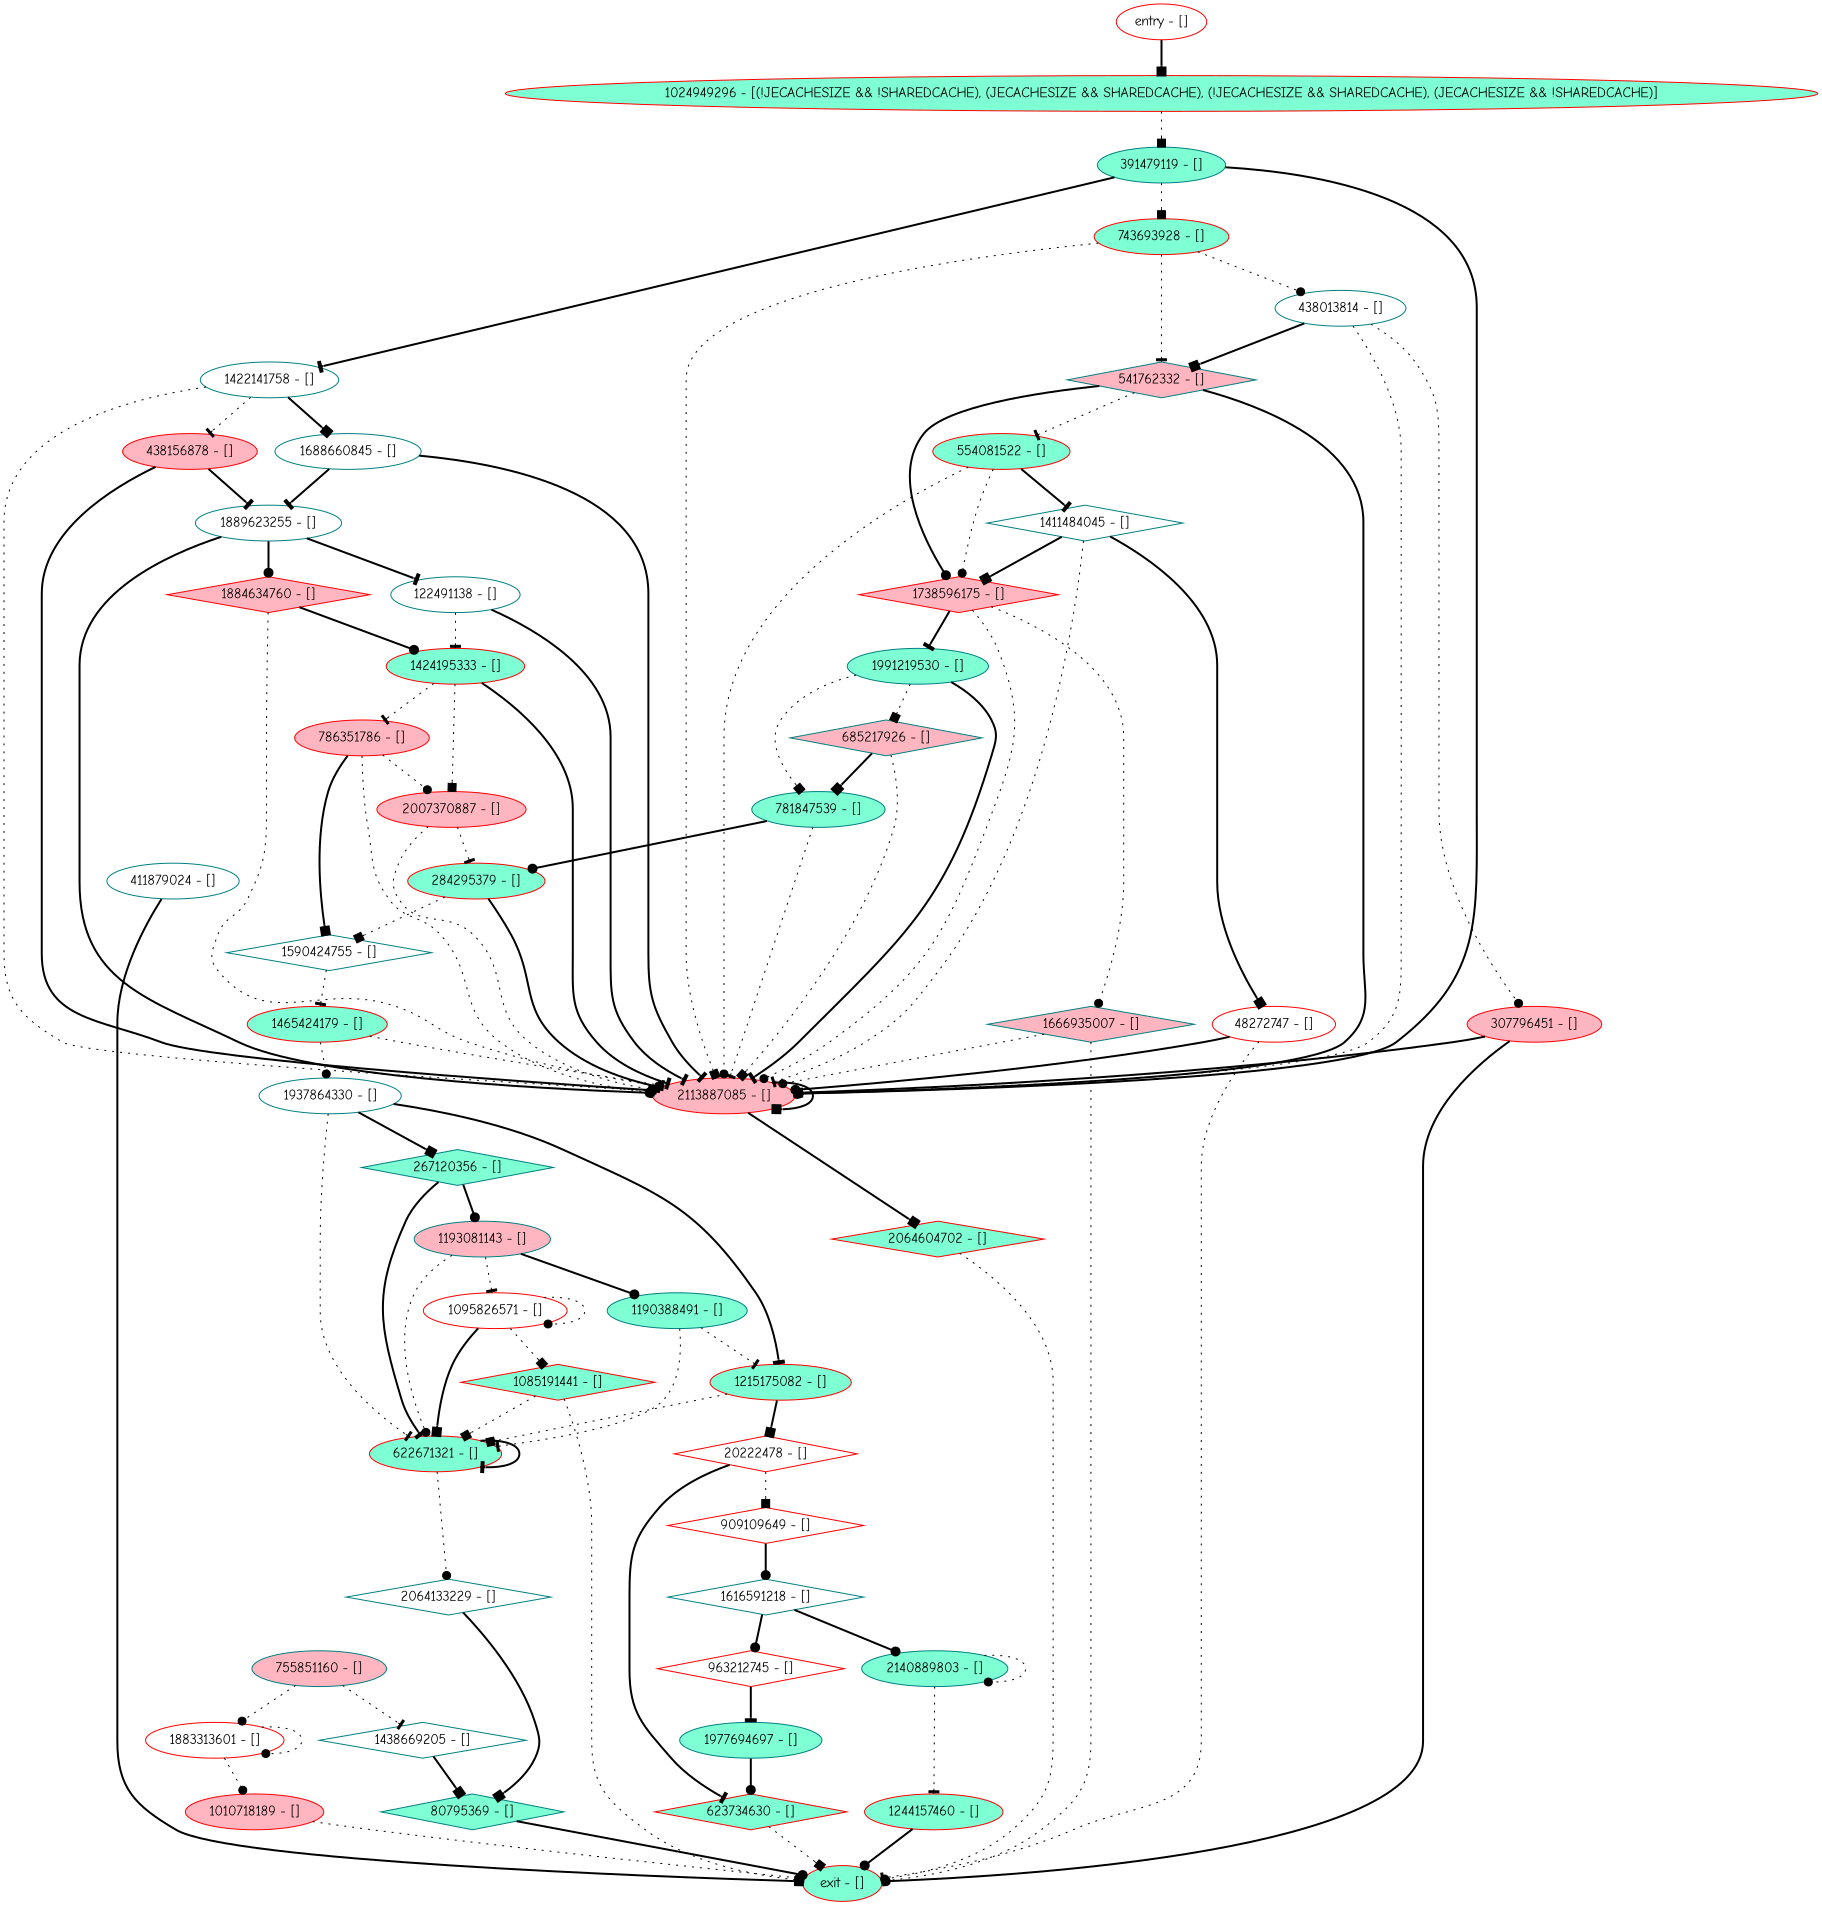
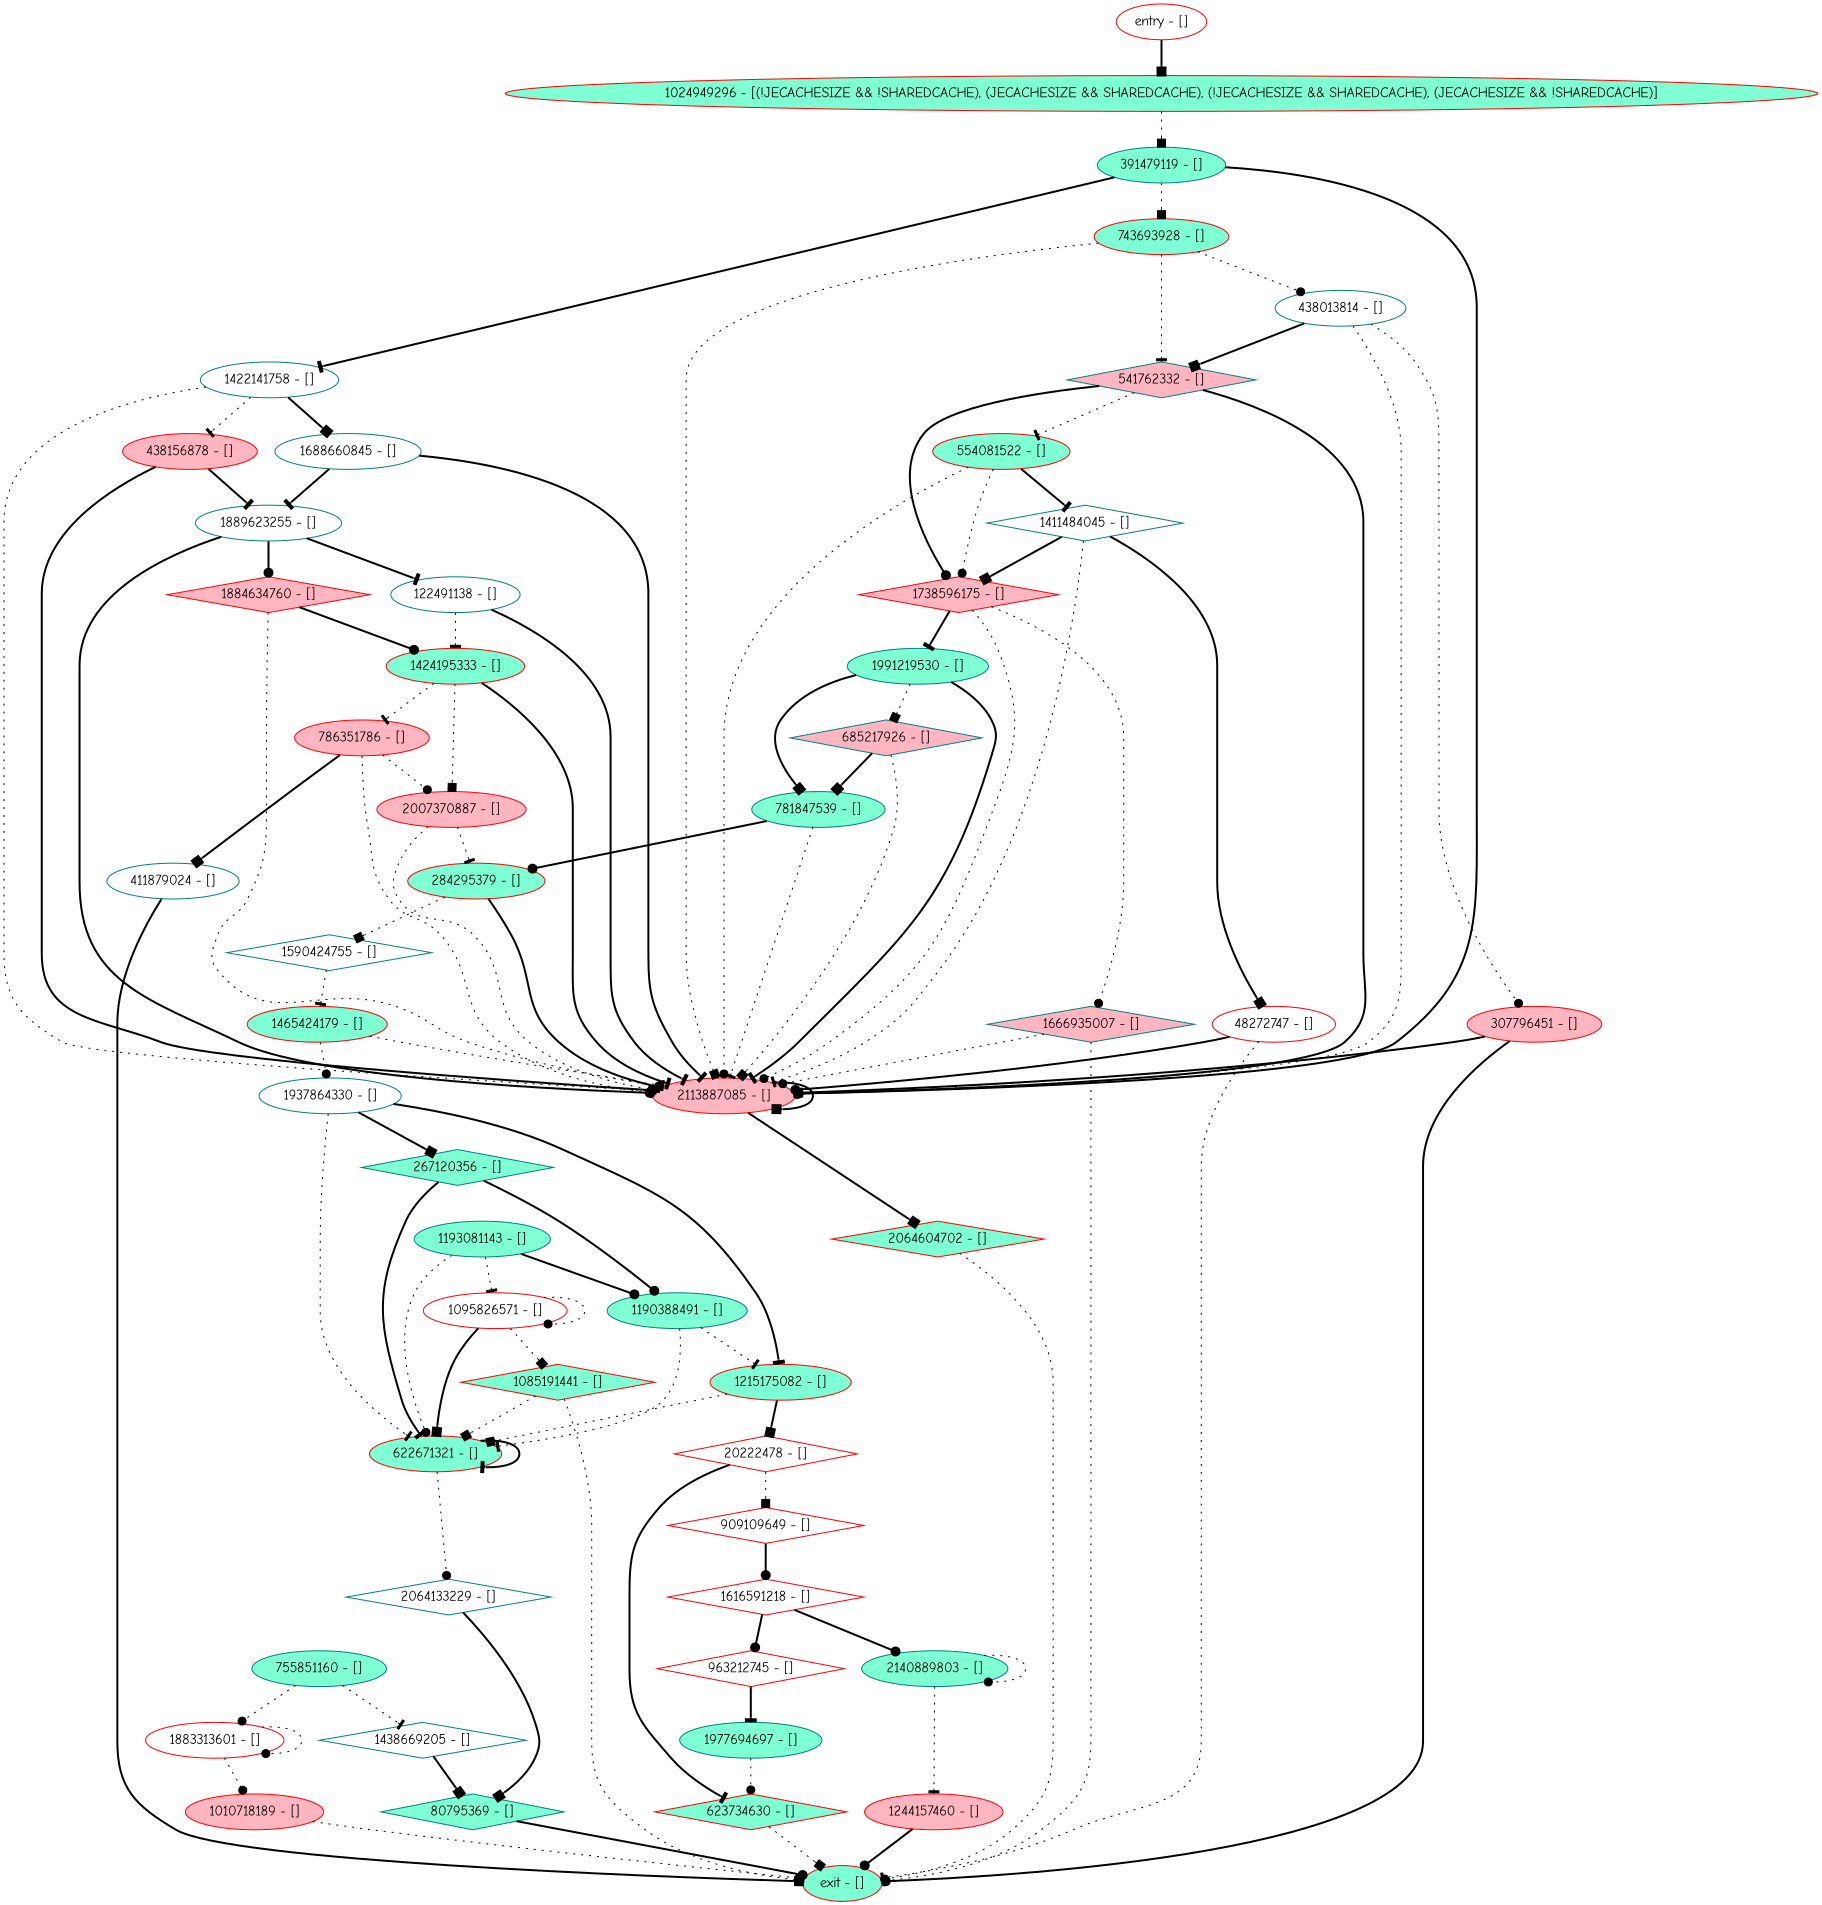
edge "1991219530 - []" -> "781847539 - []": style dotted -> bold
edge "786351786 - []" -> "1590424755 - []": now "786351786 - []" -> "411879024 - []"
edge "267120356 - []" -> "1193081143 - []": now "267120356 - []" -> "1190388491 - []"
node "1193081143 - []": fillcolor lightpink -> aquamarine
node "1616591218 - []": color teal -> red
node "755851160 - []": fillcolor lightpink -> aquamarine
edge "1977694697 - []" -> "623734630 - []": style bold -> dotted
node "1244157460 - []": fillcolor aquamarine -> lightpink
